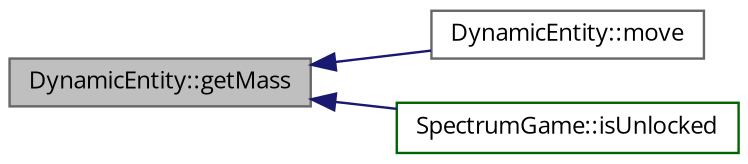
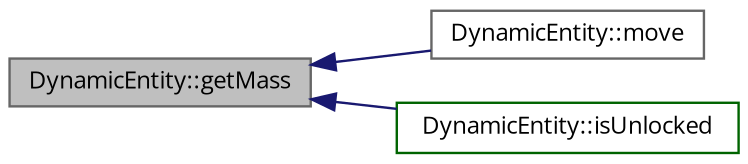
node "SpectrumGame::isUnlocked": label "SpectrumGame::isUnlocked" -> "DynamicEntity::isUnlocked"
